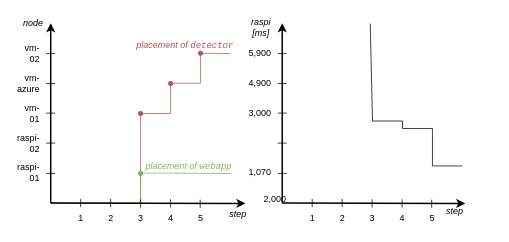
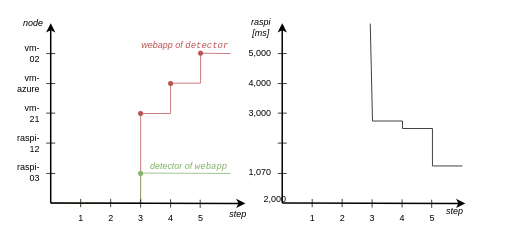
node "placement of detector": label "placement of detector" -> "webapp of detector"
node "5,900": label "5,900" -> "5,000"
node "4,900": label "4,900" -> "4,000"
node "vm-01": label "vm-01" -> "vm-21"
node "raspi-02": label "raspi-02" -> "raspi-12"
node "placement of webapp": label "placement of webapp" -> "detector of webapp"
node "raspi-01": label "raspi-01" -> "raspi-03"
